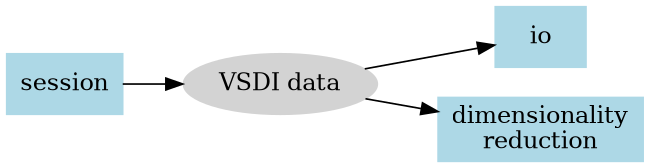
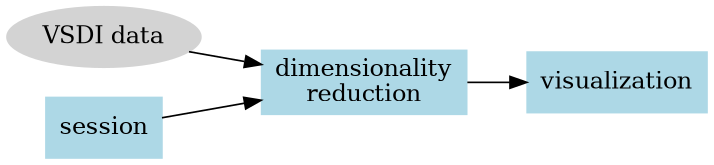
node "io": removed
node "visualization": added
edge "session" -> "VSDI data": now "session" -> "dimensionality reduction"
